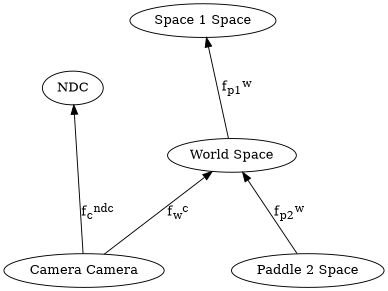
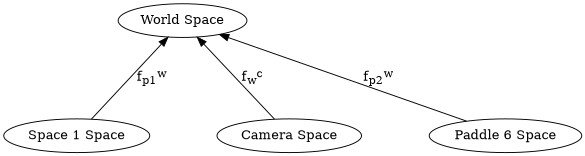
node "NDC": removed
edge "World Space" -> "Space 1 Space": reversed
node "Camera Camera": label "Camera Camera" -> "Camera Space"
node "Paddle 2 Space": label "Paddle 2 Space" -> "Paddle 6 Space"
